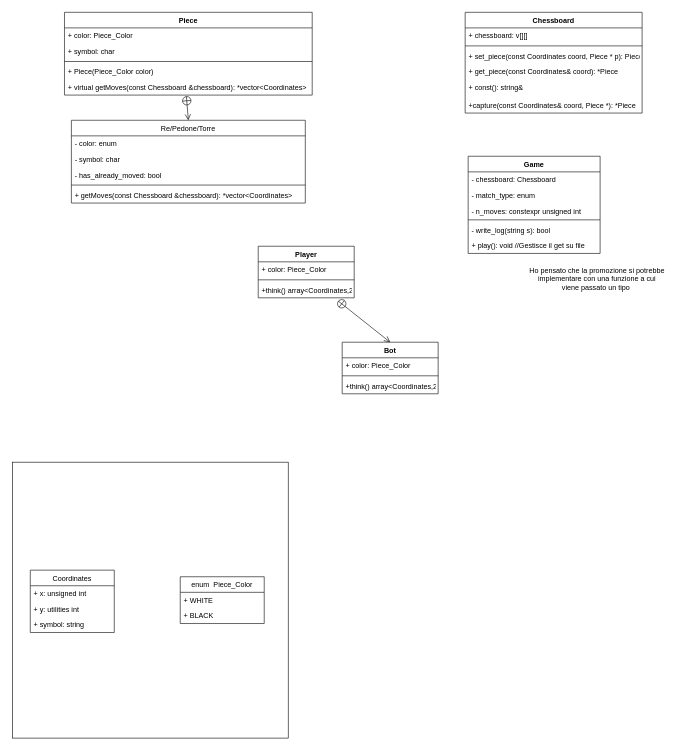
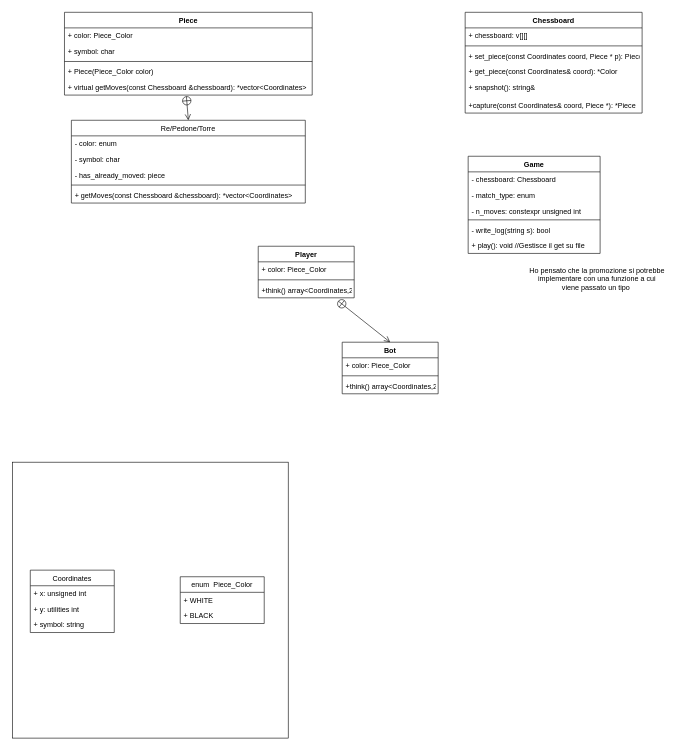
node "+ get_piece(const Coordinates& coord): *Piece": label "+ get_piece(const Coordinates& coord): *Piece" -> "+ get_piece(const Coordinates& coord): *Color"
node "+ const(): string&": label "+ const(): string&" -> "+ snapshot(): string&"
node "- has_already_moved: bool": label "- has_already_moved: bool" -> "- has_already_moved: piece"
